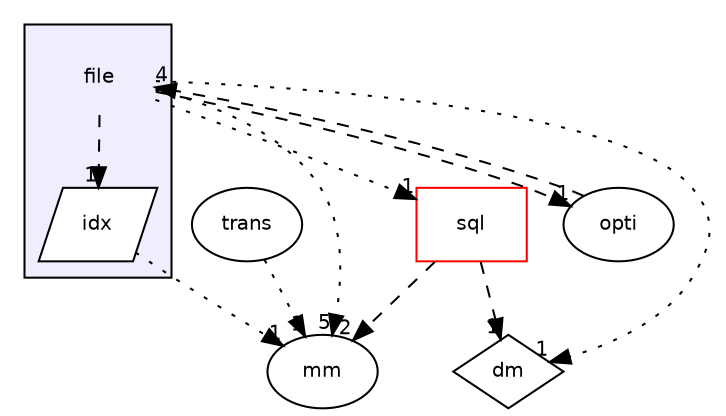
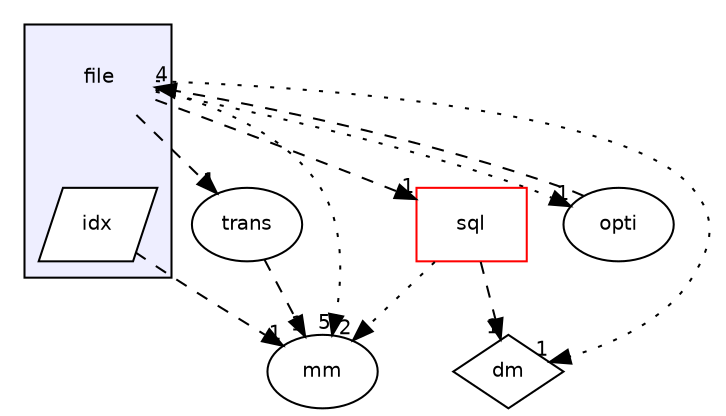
edge "file" -> "opti": style dashed -> dotted
edge "file" -> "idx": now "file" -> "trans"
edge "file" -> "sql": style dotted -> dashed
edge "trans" -> "mm": style dotted -> dashed
edge "idx" -> "mm": style dotted -> dashed
edge "sql" -> "mm": style dashed -> dotted
